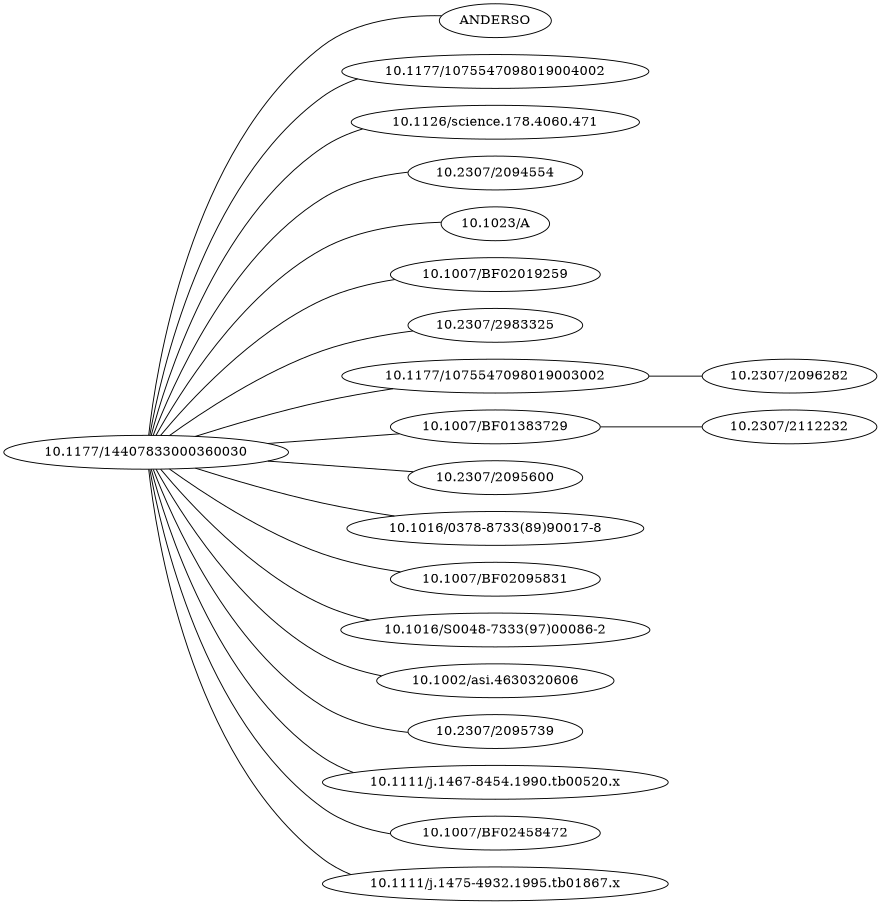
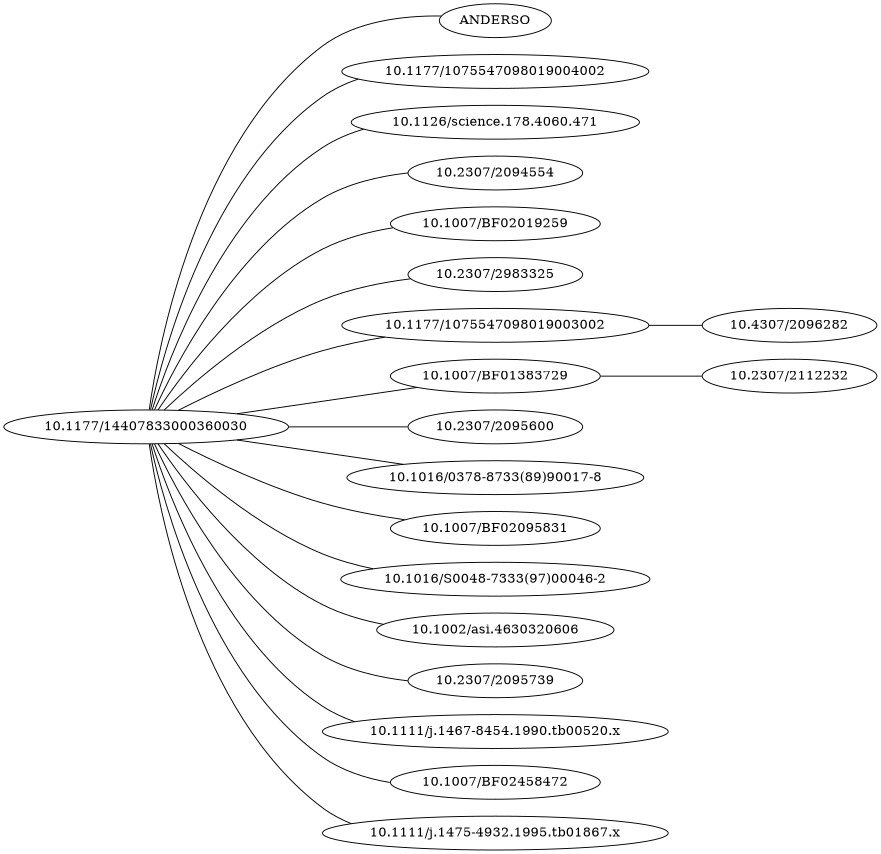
node "10.1023/A": removed
node "10.2307/2096282": label "10.2307/2096282" -> "10.4307/2096282"
node "10.1016/S0048-7333(97)00086-2": label "10.1016/S0048-7333(97)00086-2" -> "10.1016/S0048-7333(97)00046-2"
